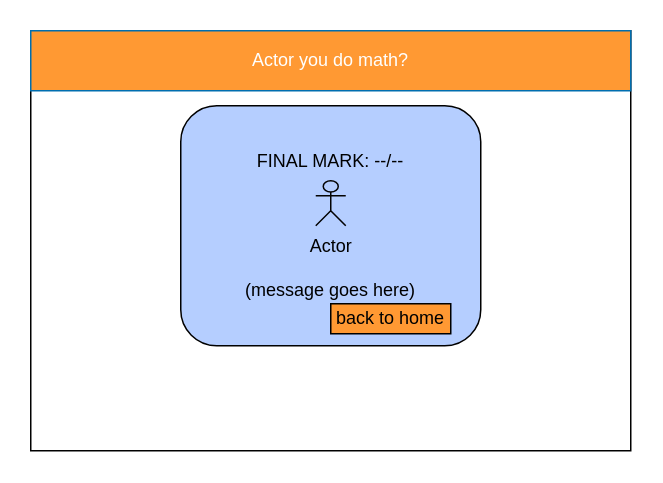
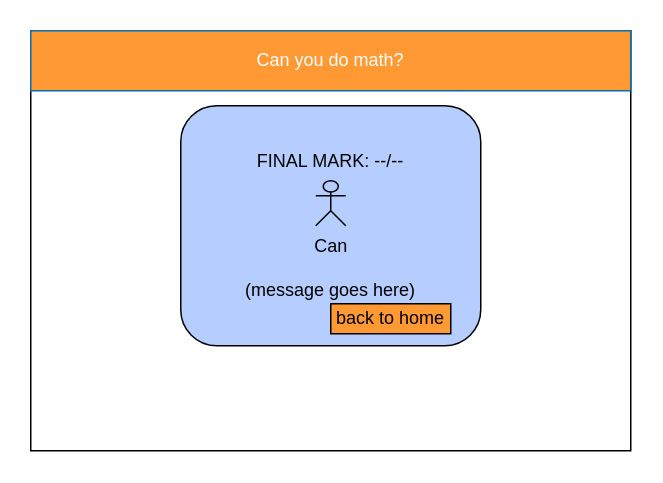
node "Actor you do math?": label "Actor you do math?" -> "Can you do math?"
node "Actor": label "Actor" -> "Can"
